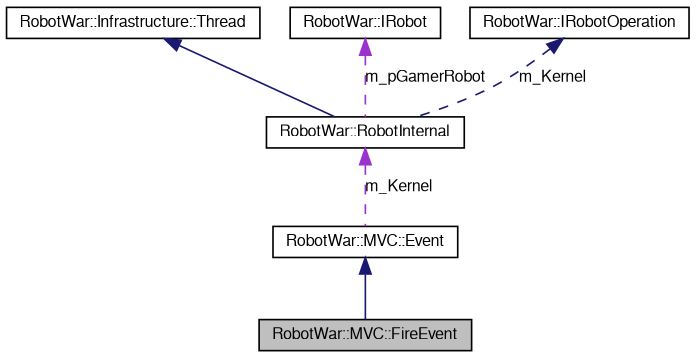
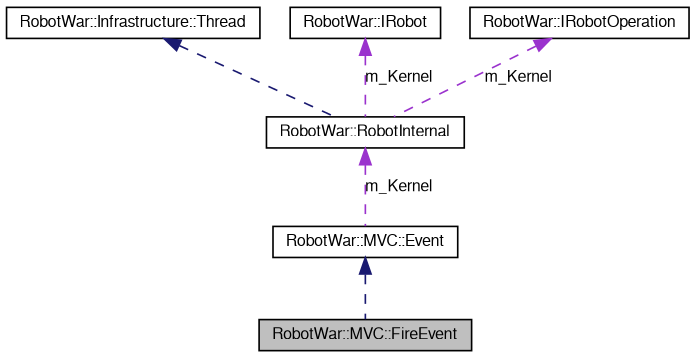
edge "RobotWar::RobotInternal" -> "RobotWar::IRobot": label "m_pGamerRobot" -> "m_Kernel"
edge "RobotWar::RobotInternal" -> "RobotWar::Infrastructure::Thread": style solid -> dashed
edge "RobotWar::RobotInternal" -> "RobotWar::IRobotOperation": color midnightblue -> darkorchid3
edge "RobotWar::MVC::FireEvent" -> "RobotWar::MVC::Event": style solid -> dashed
